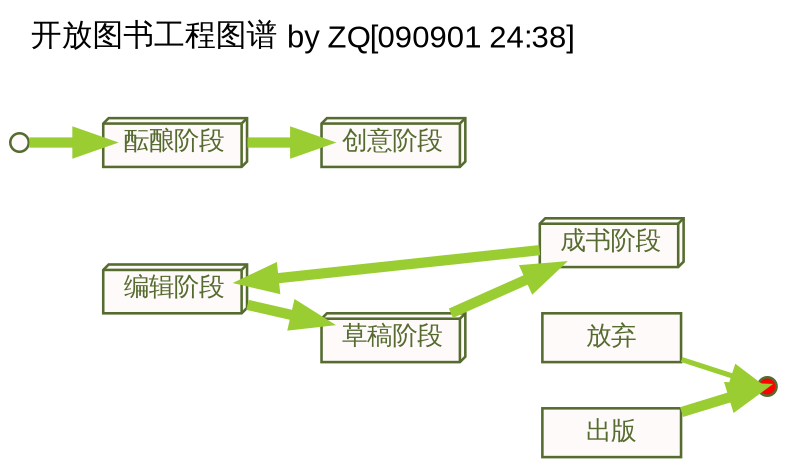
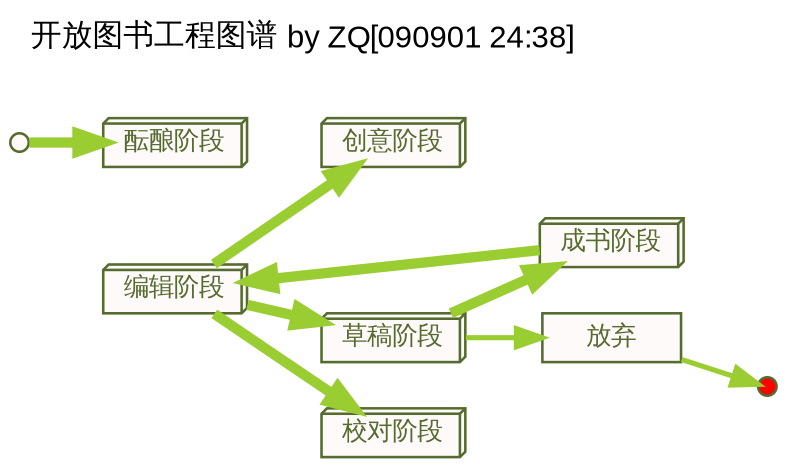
edge "酝酿阶段" -> "创意阶段": now "编辑阶段" -> "创意阶段"
edge "草稿阶段" -> "放弃": added
node "校对阶段": added
node "出版": removed
